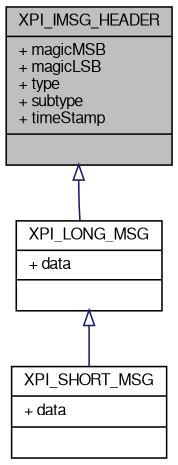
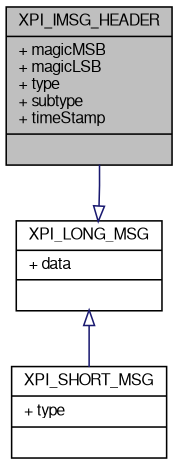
edge "XPI_LONG_MSG" -> "XPI_IMSG_HEADER": reversed
node "XPI_SHORT_MSG": text "+ data" -> "+ type"
